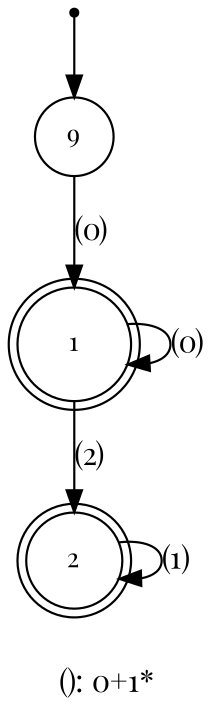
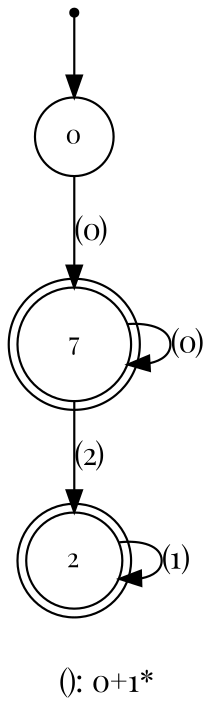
node "9": label "9" -> "0"
node "1": label "1" -> "7"
